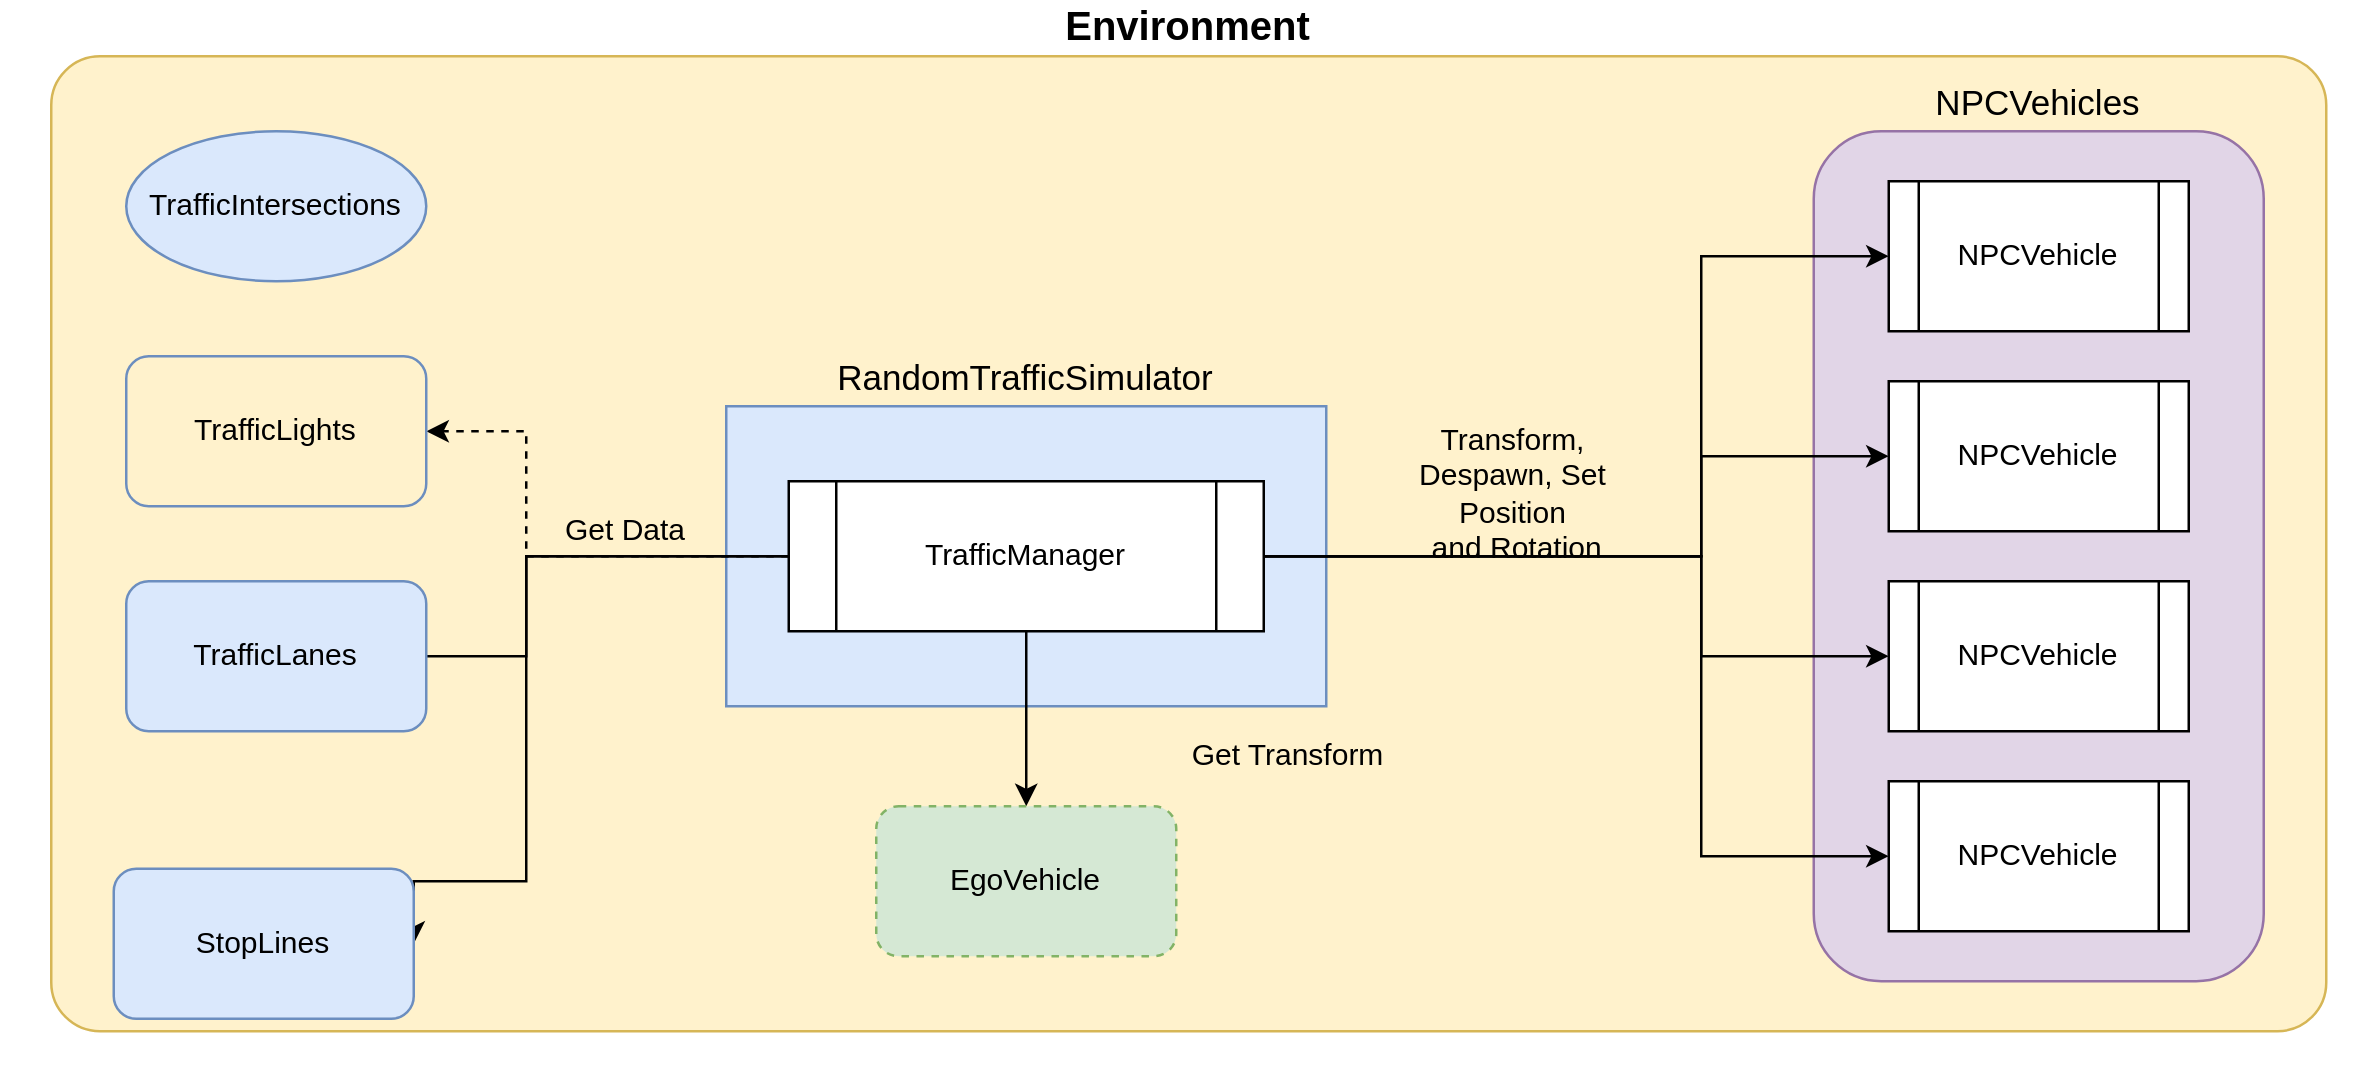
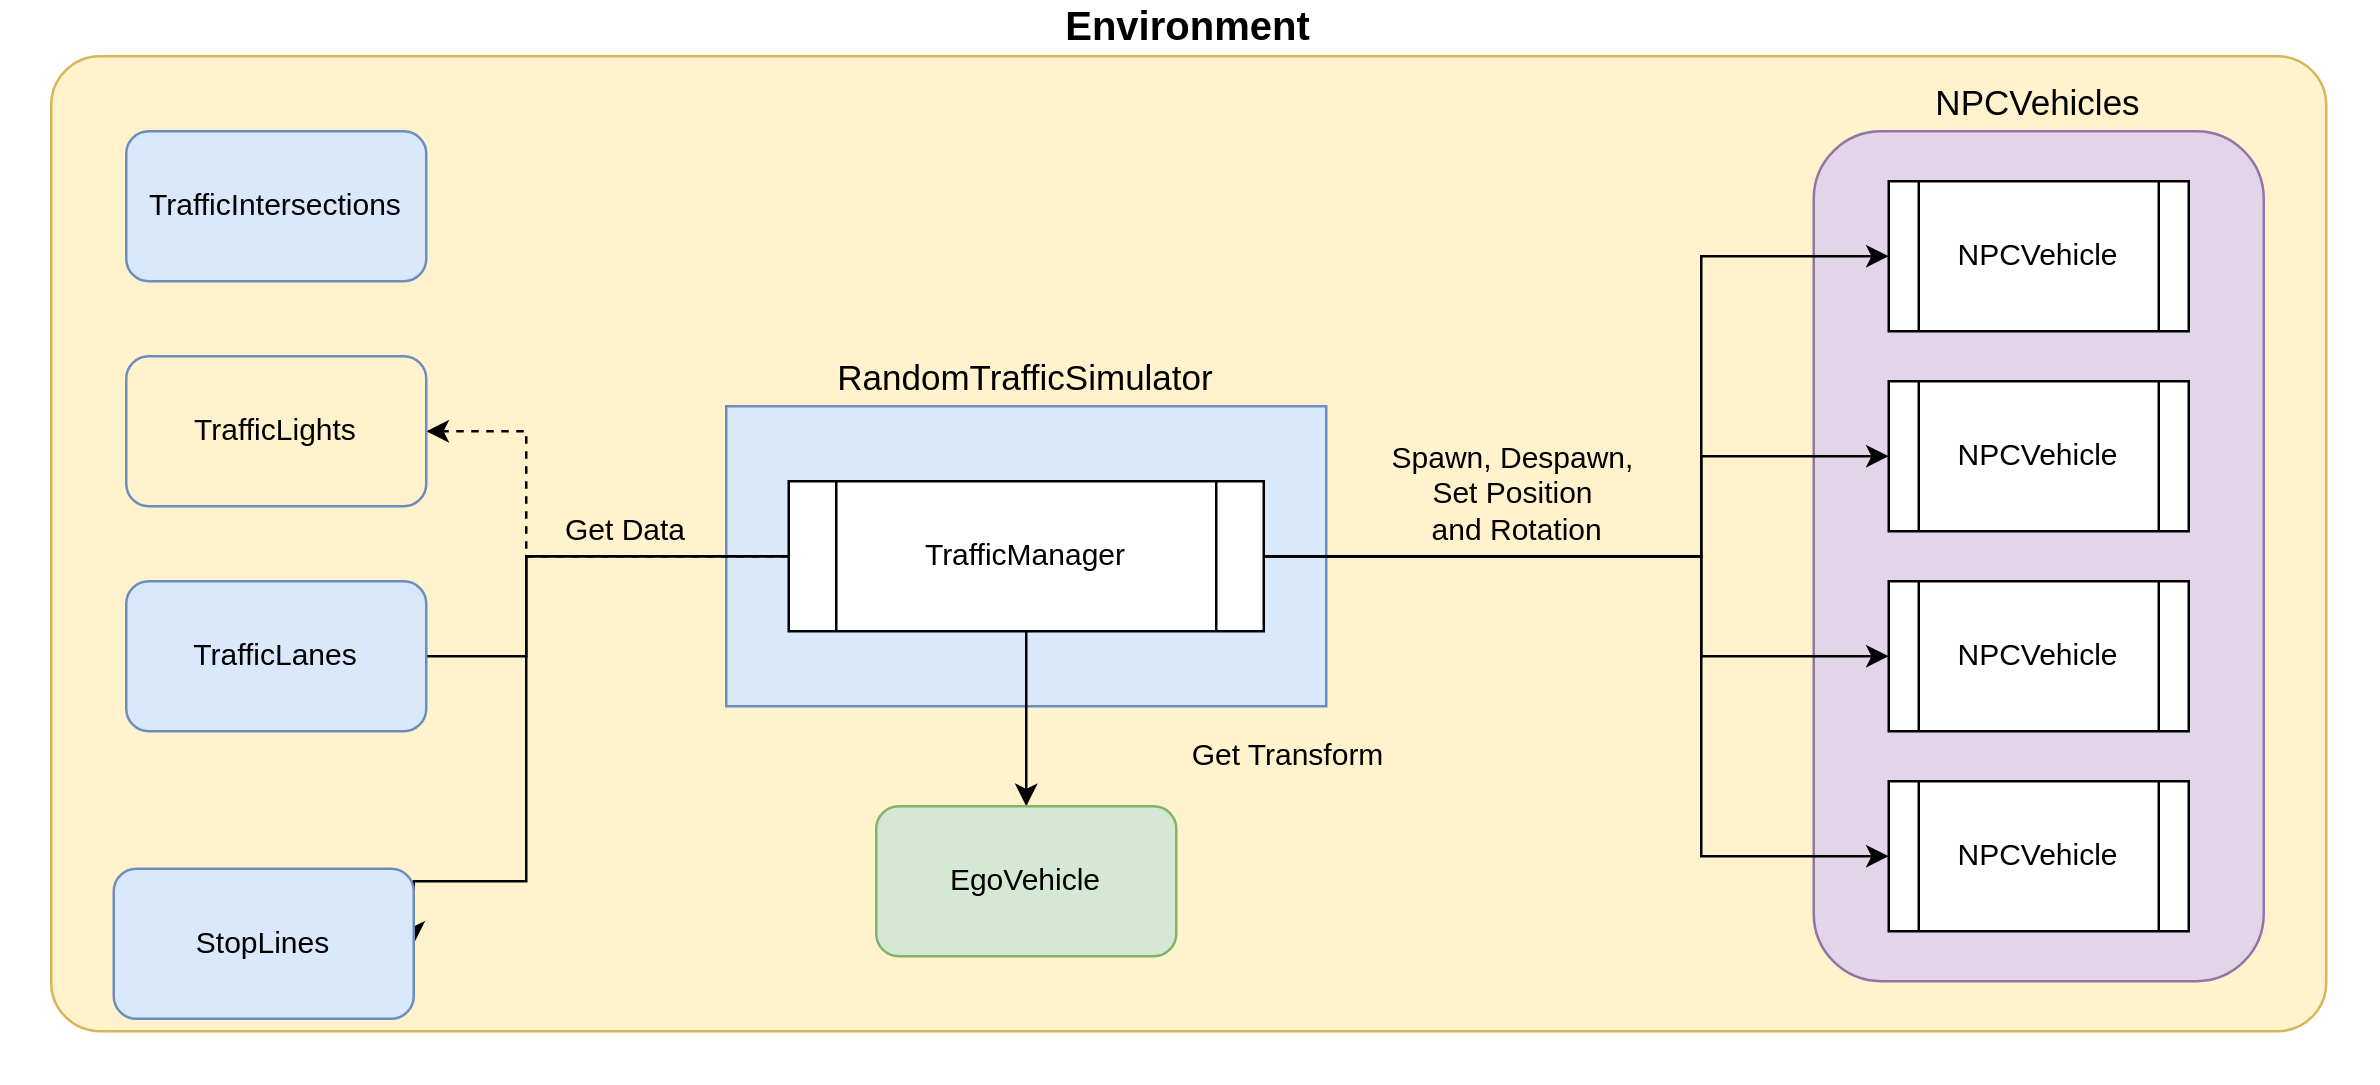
node "TrafficIntersections": shape ellipse -> rounded rectangle
node "Transform, Despawn, Set Position and Rotation": label "Transform, Despawn, Set Position and Rotation" -> "Spawn, Despawn, Set Position and Rotation"
node "EgoVehicle": style dashed -> solid
